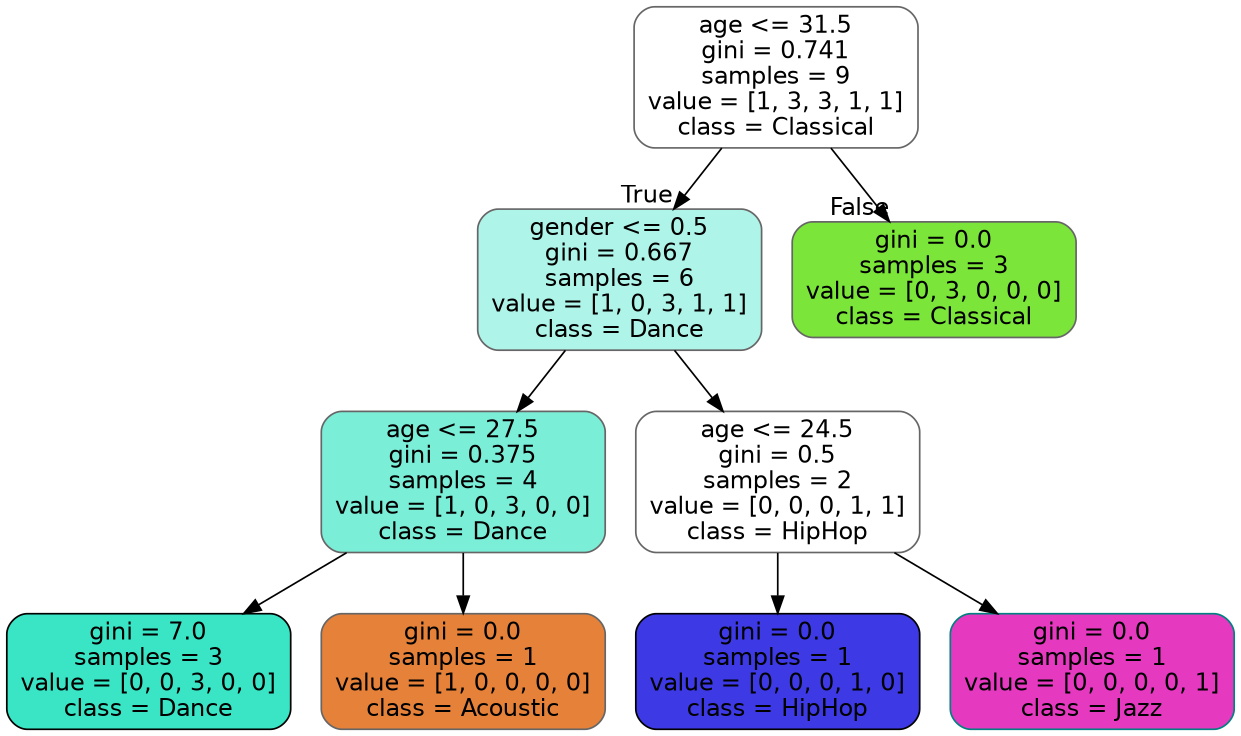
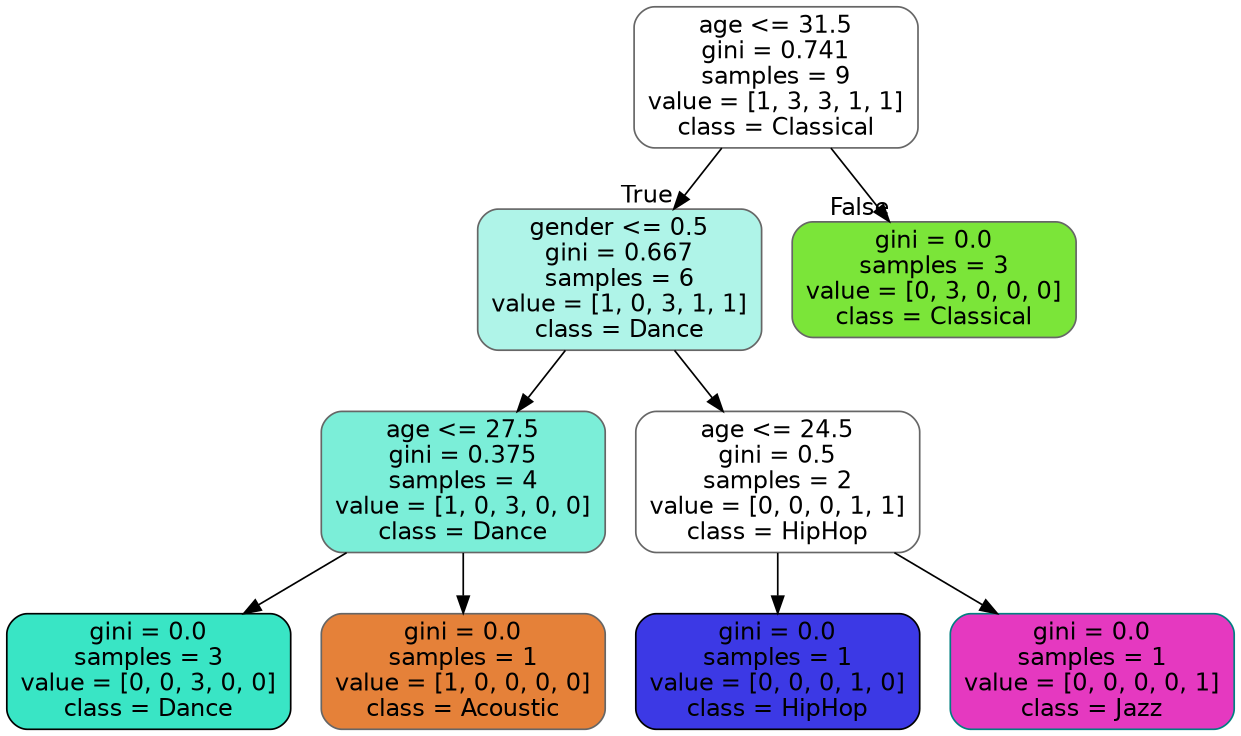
node "gini = 7.0 samples = 3 value = [0, 0, 3, 0, 0] class = Dance": label "gini = 7.0 samples = 3 value = [0, 0, 3, 0, 0] class = Dance" -> "gini = 0.0 samples = 3 value = [0, 0, 3, 0, 0] class = Dance"
